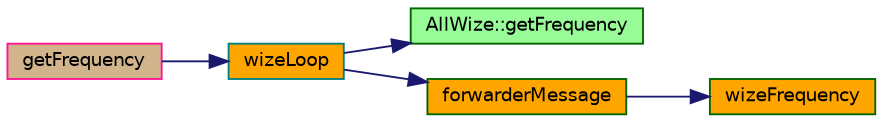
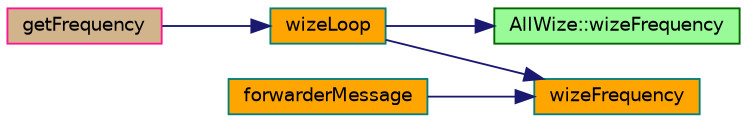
node "AllWize::getFrequency": label "AllWize::getFrequency" -> "AllWize::wizeFrequency"
edge "wizeLoop" -> "forwarderMessage": now "wizeLoop" -> "wizeFrequency"
node "forwarderMessage": color darkgreen -> teal
node "wizeFrequency": color darkgreen -> teal
